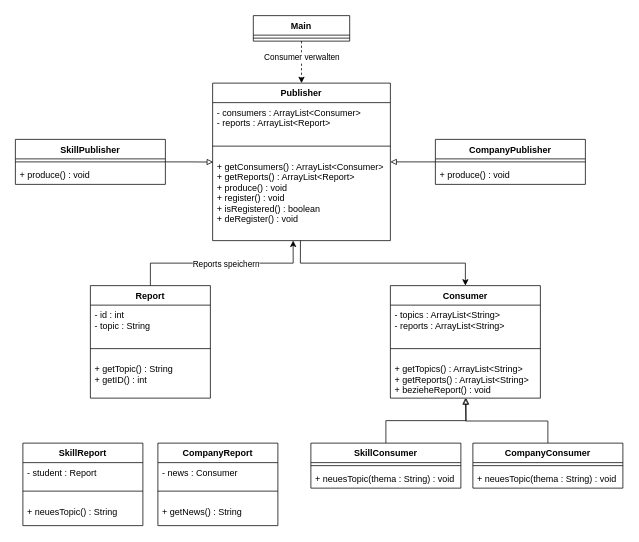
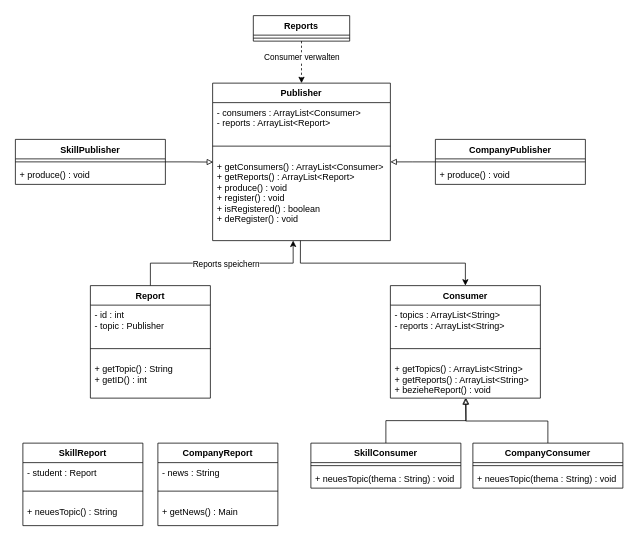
node "Main": label "Main" -> "Reports"
node "- id : int - topic : String": label "- id : int - topic : String" -> "- id : int - topic : Publisher"
node "- news : Consumer": label "- news : Consumer" -> "- news : String"
node "+ getNews() : String": label "+ getNews() : String" -> "+ getNews() : Main"
